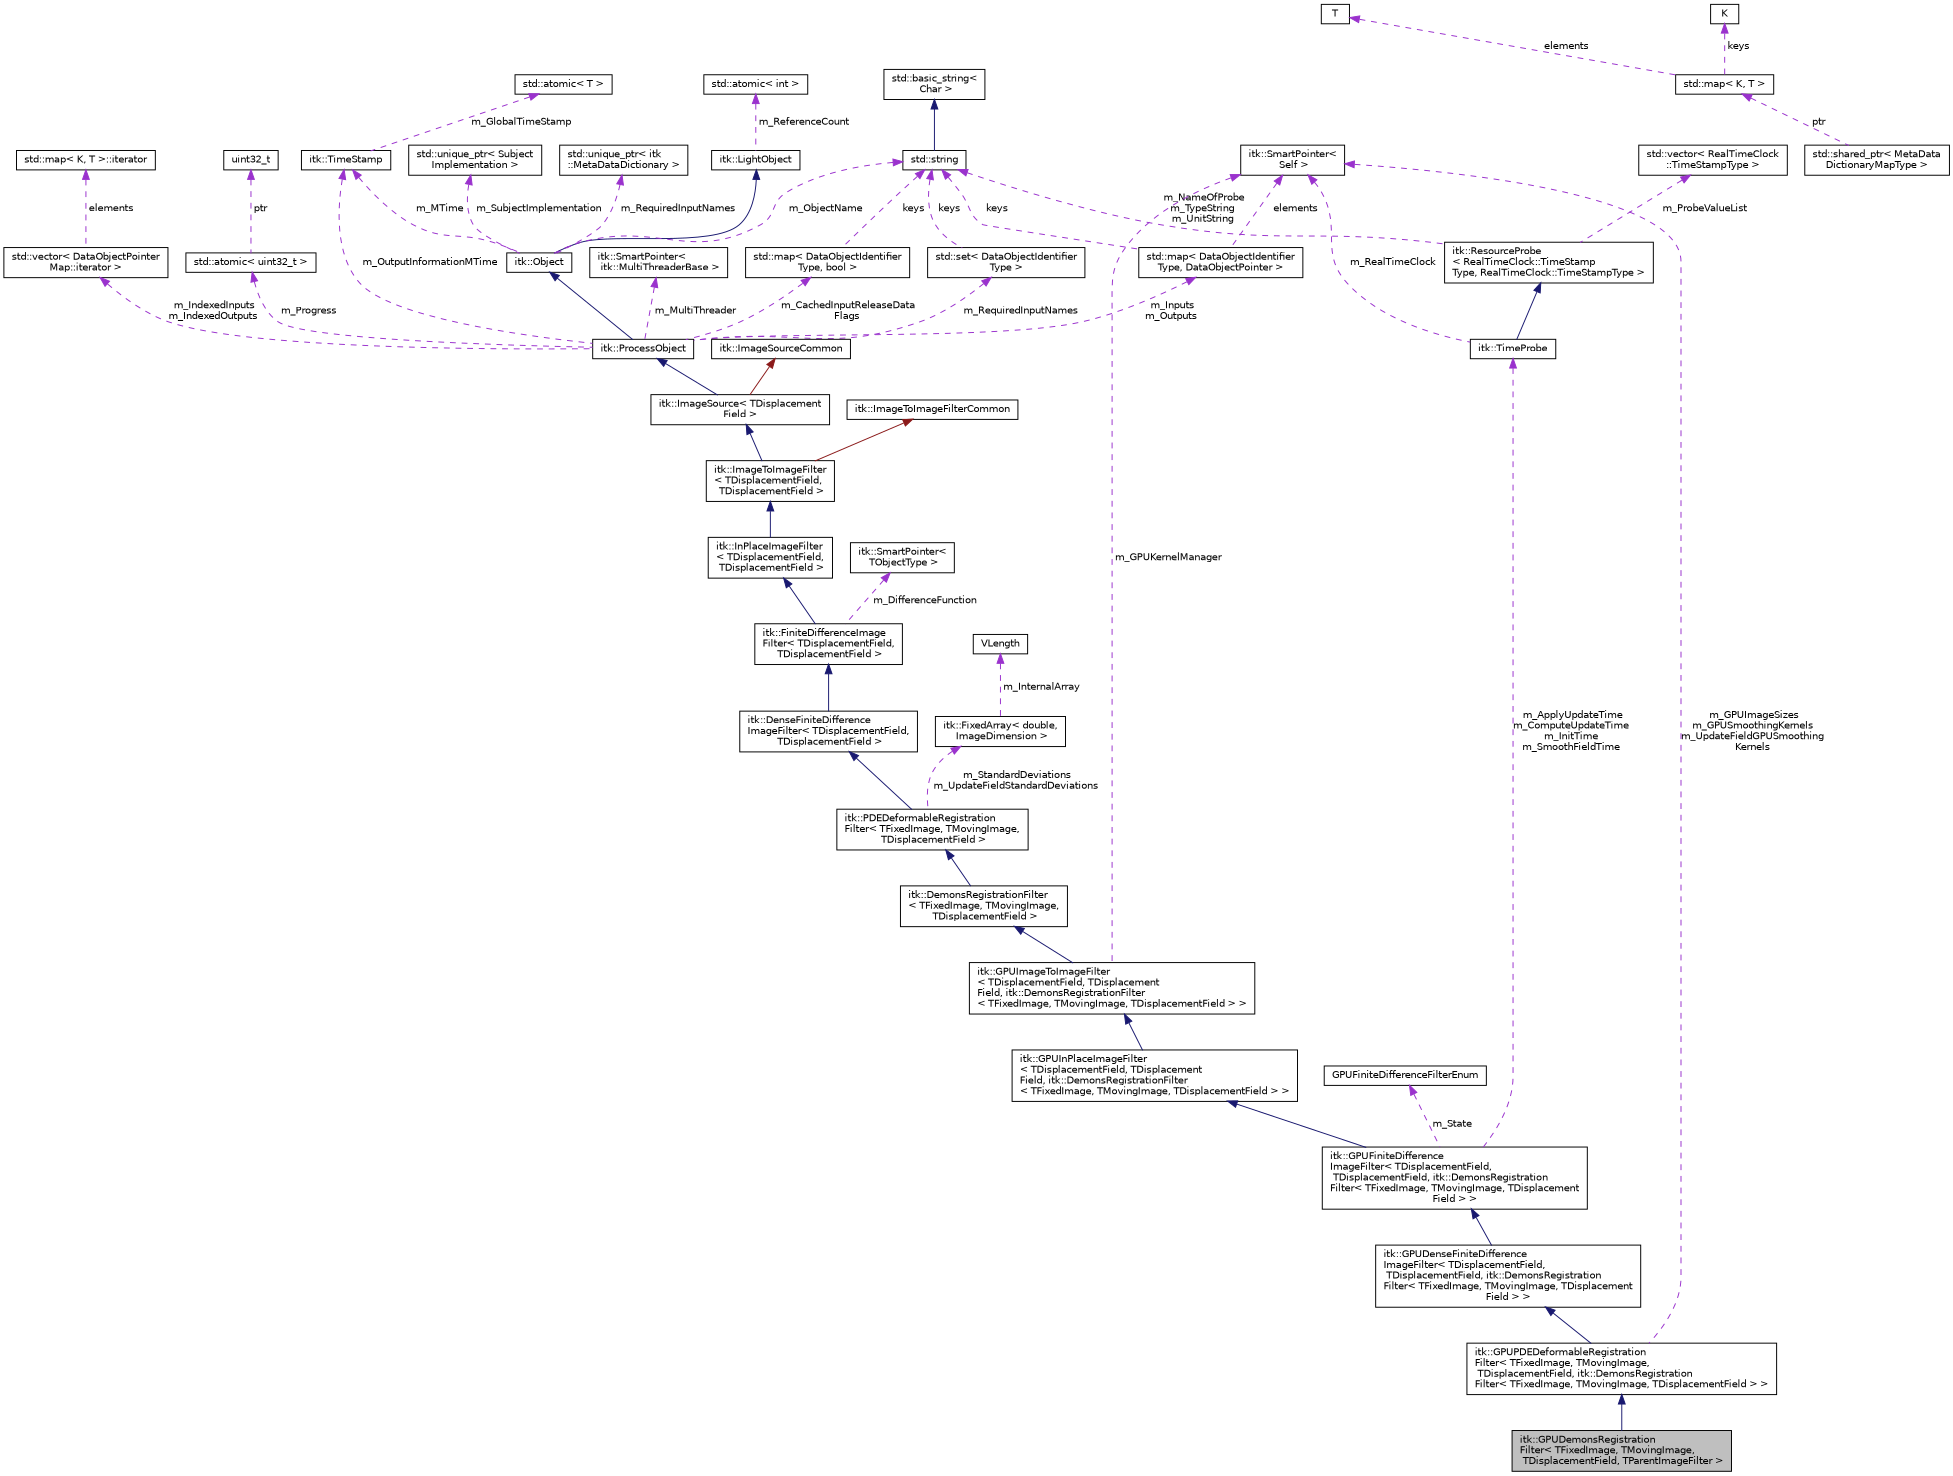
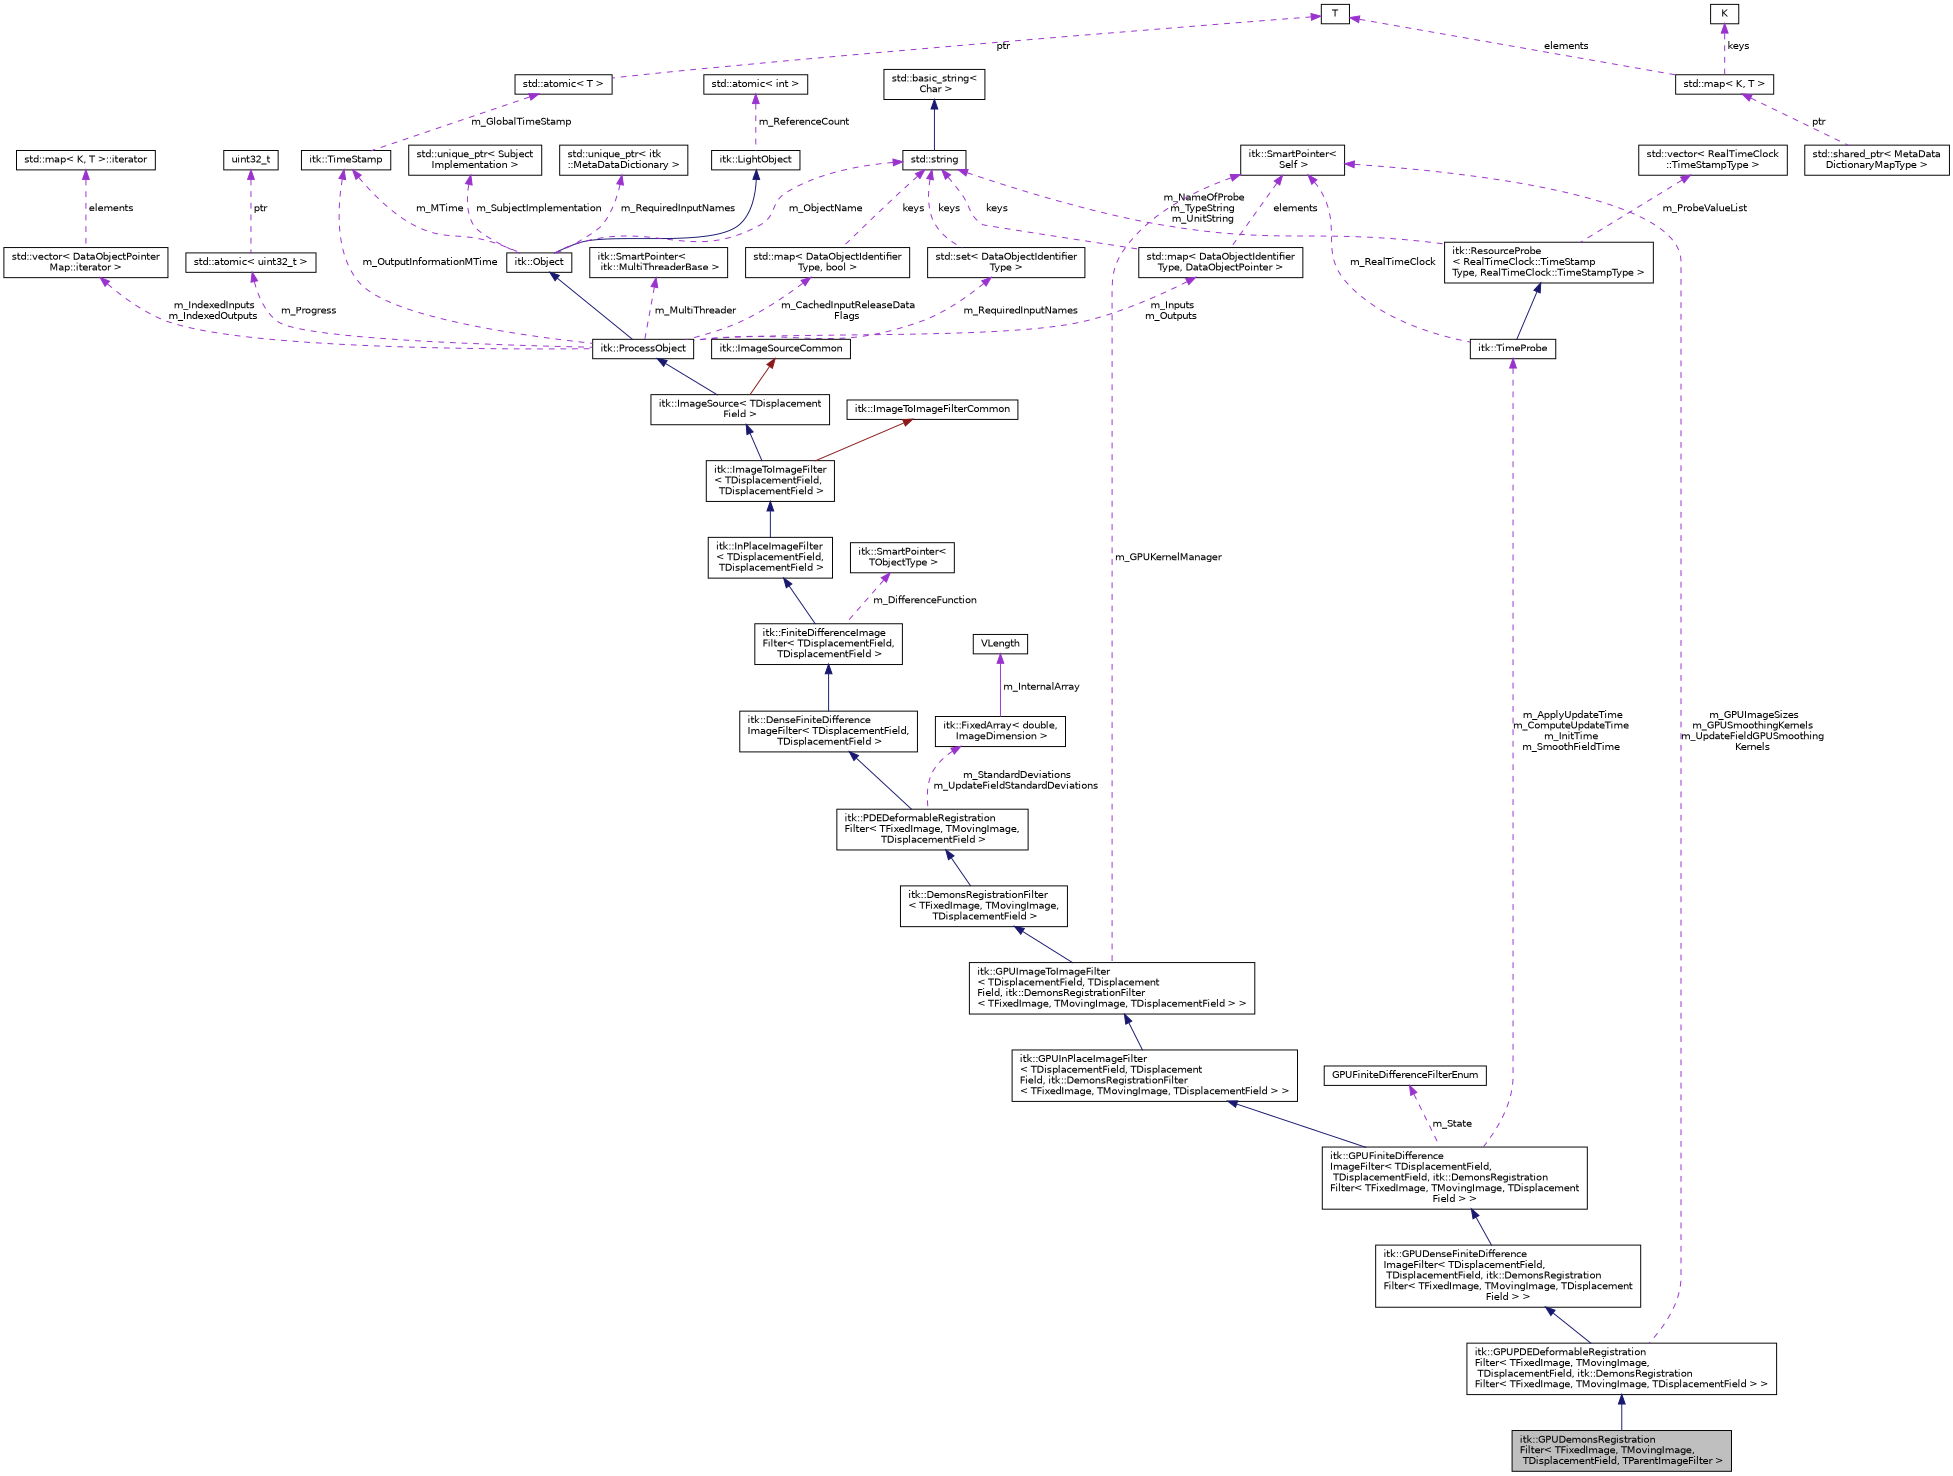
edge "std::atomic< T >" -> "T": added, label "ptr"
edge "itk::FixedArray< double, ImageDimension >" -> "VLength": style dashed -> solid
